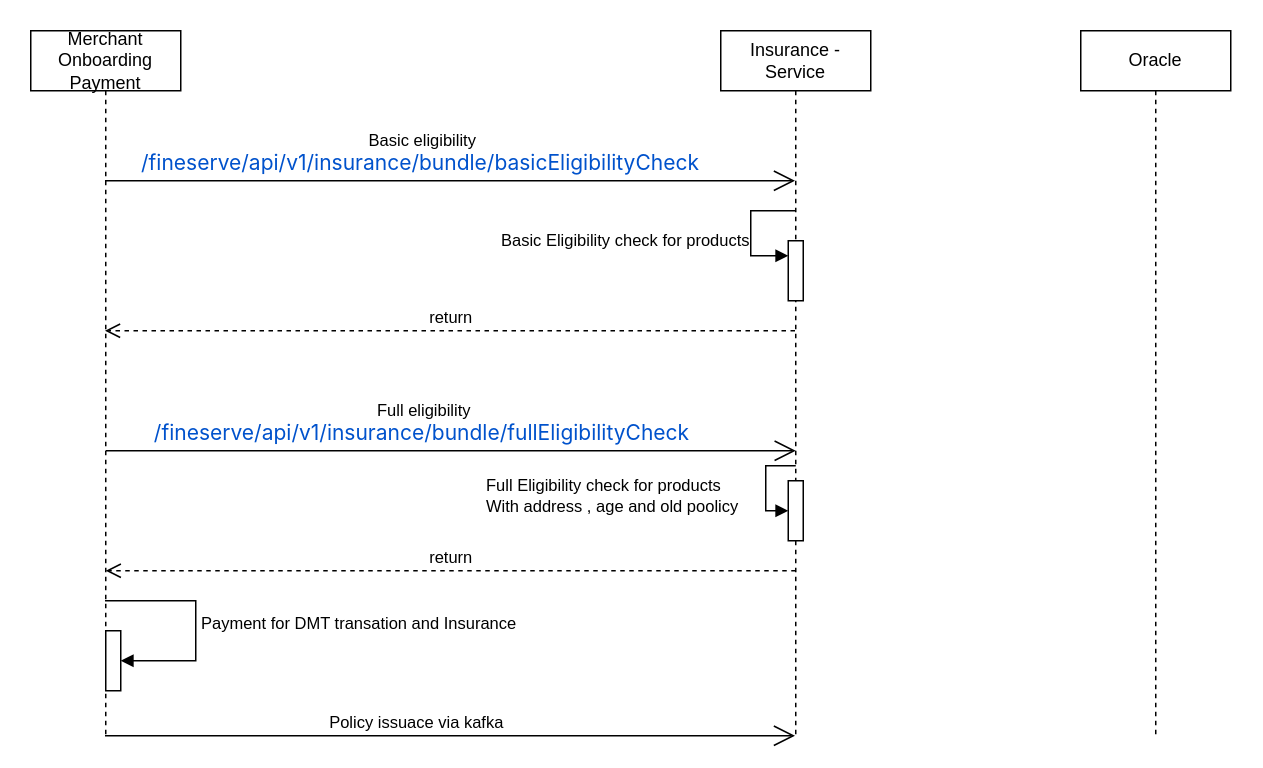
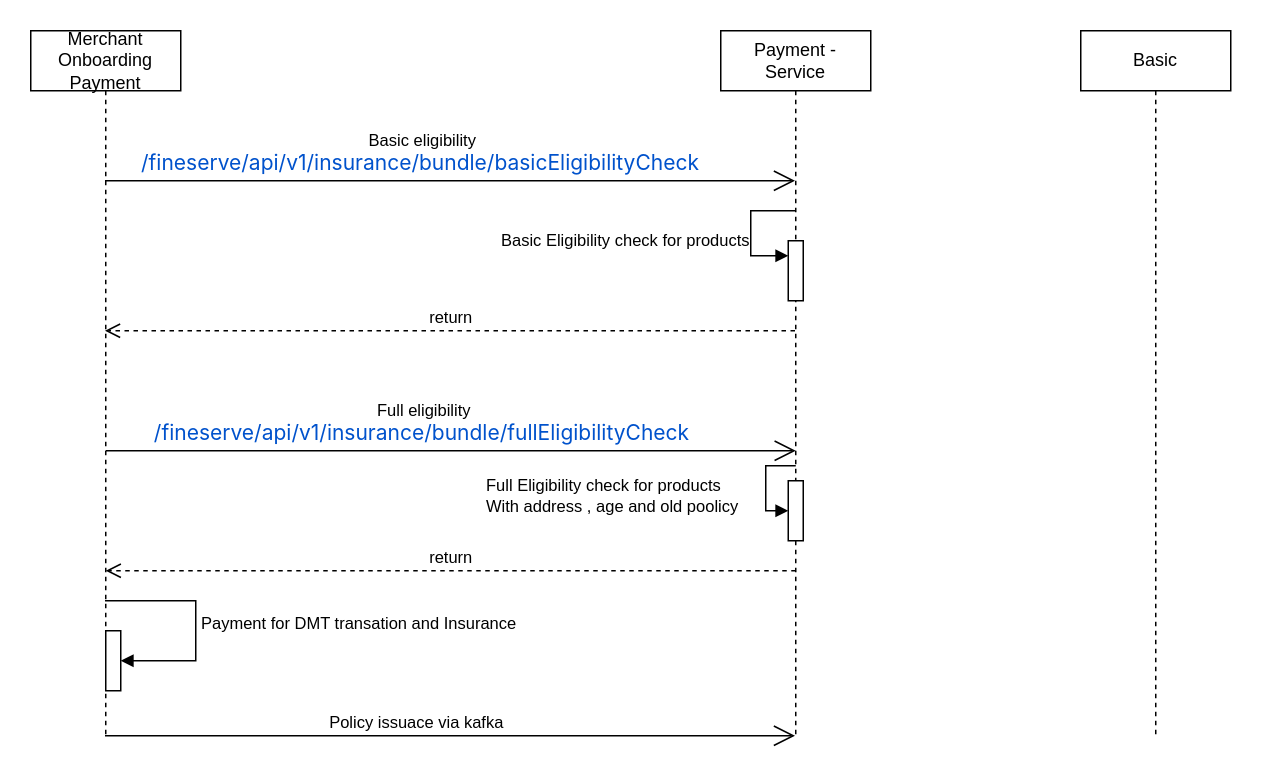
node "Insurance - Service": label "Insurance - Service" -> "Payment - Service"
node "Oracle": label "Oracle" -> "Basic"
